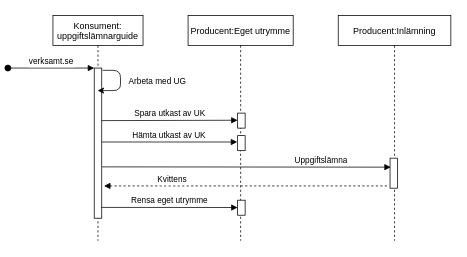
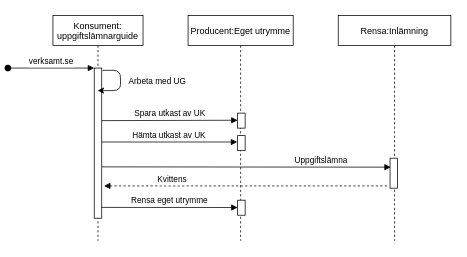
node "Producent:Inlämning": label "Producent:Inlämning" -> "Rensa:Inlämning"
